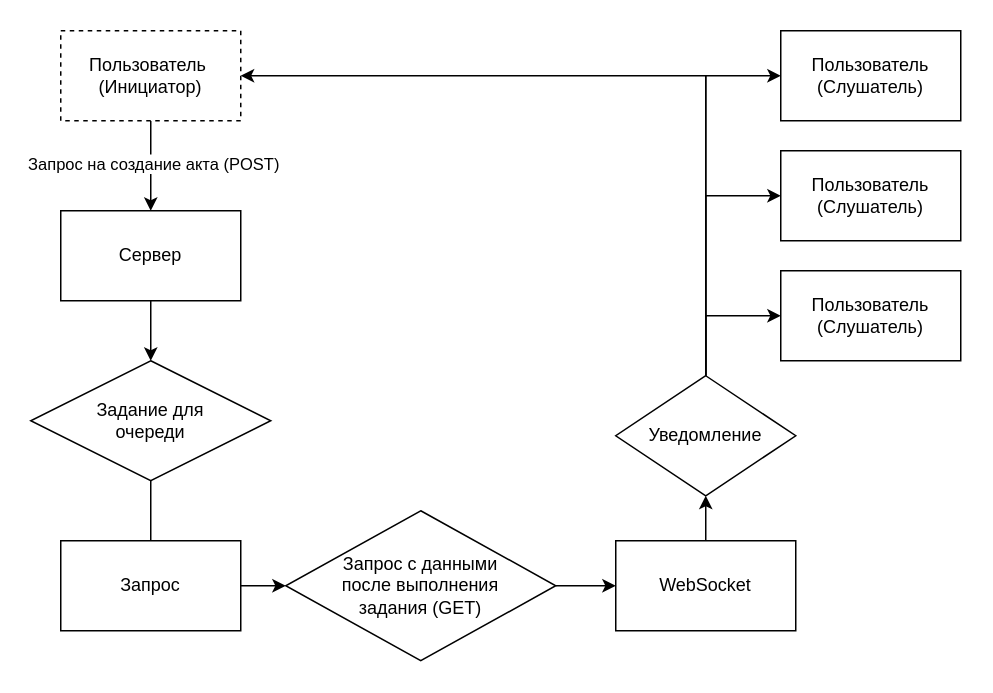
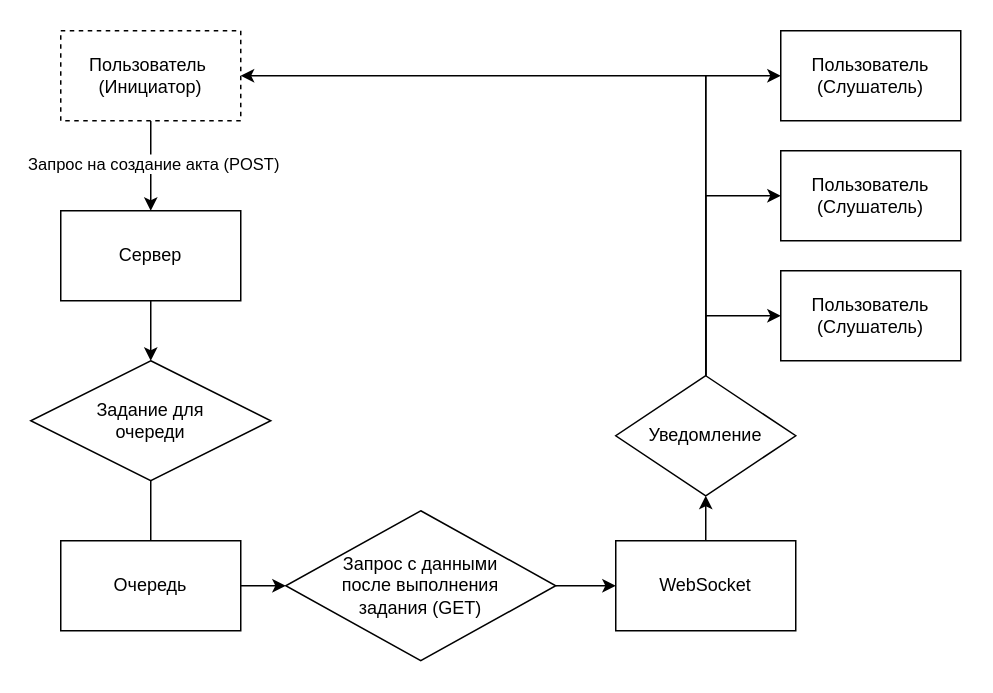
node "Запрос": label "Запрос" -> "Очередь"
